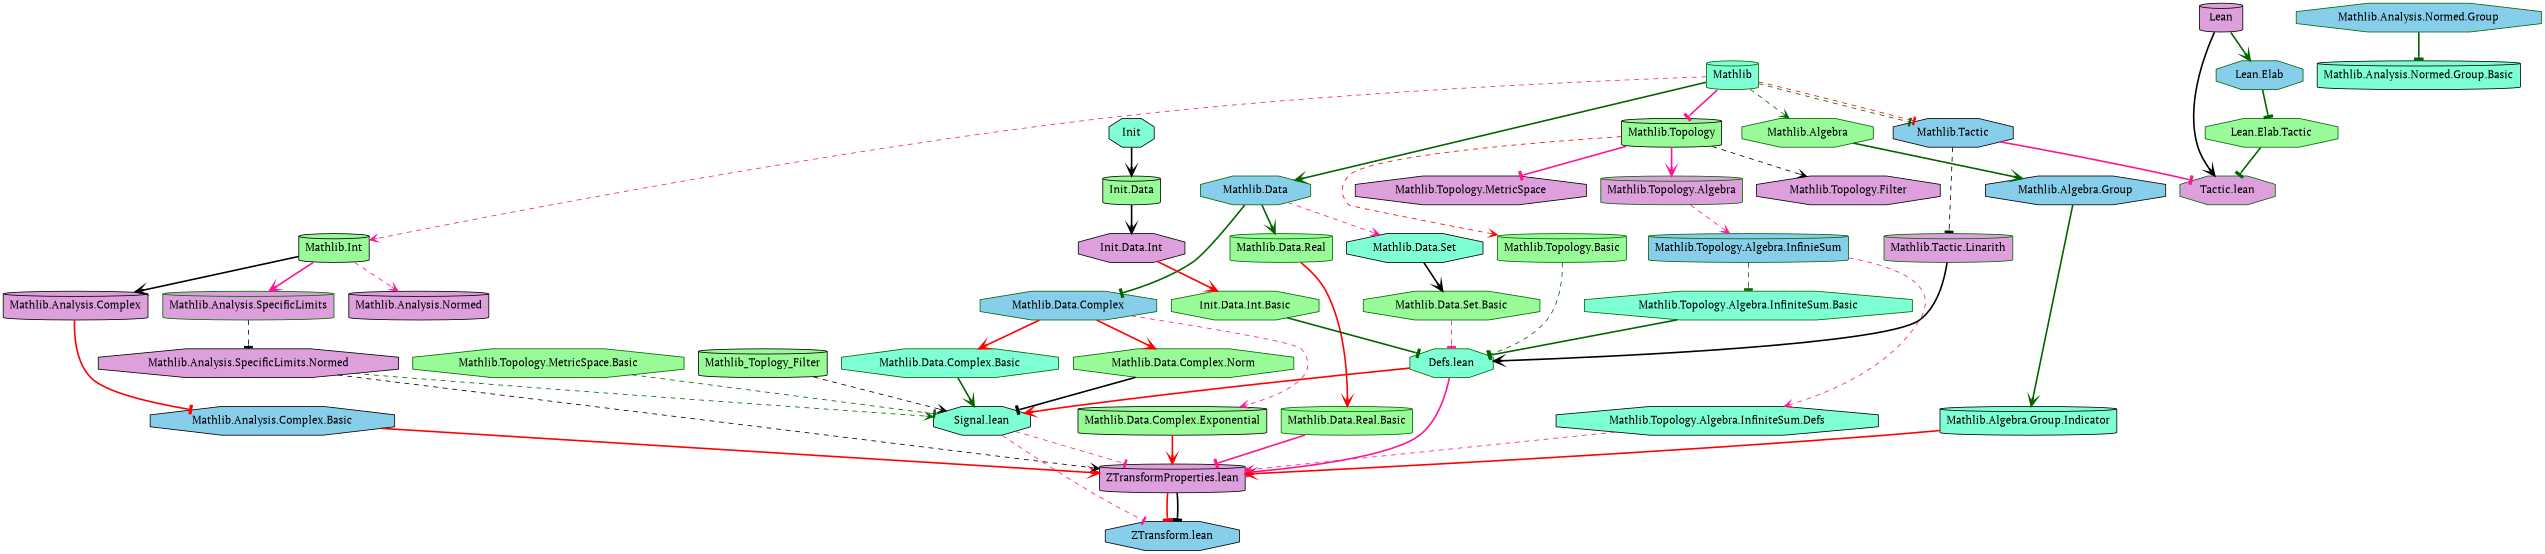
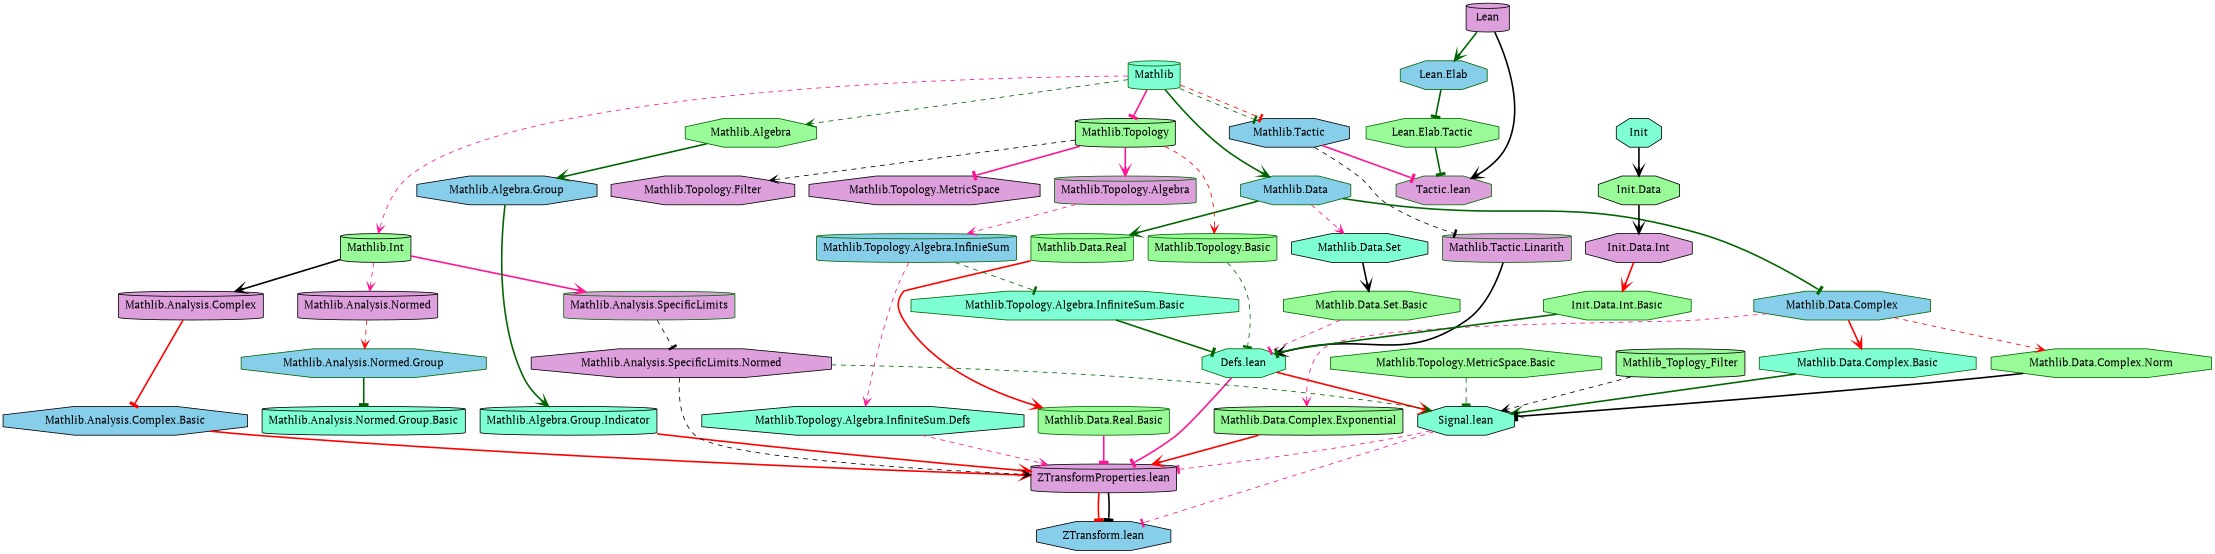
node "Init.Data": shape cylinder -> octagon
edge "Mathlib.Analysis.Normed" -> "Mathlib.Analysis.Normed.Group": added
edge "Mathlib.Data.Complex" -> "Mathlib.Data.Complex.Norm": style bold -> dashed
